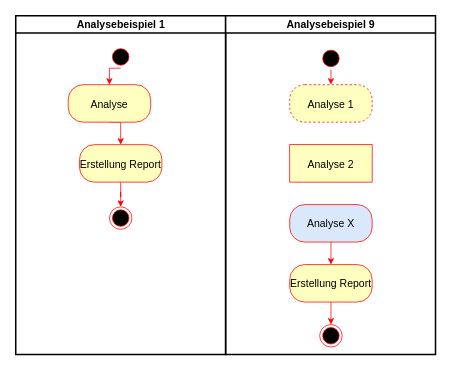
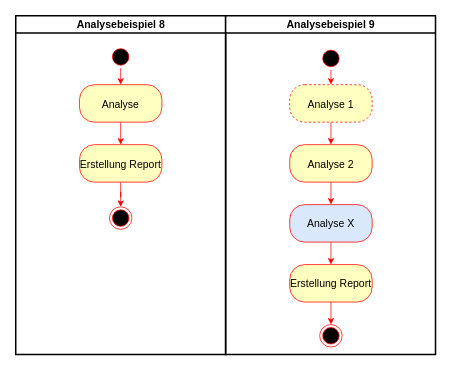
node "Analysebeispiel 1": label "Analysebeispiel 1" -> "Analysebeispiel 8"
node "Analyse": moved (110, 103) -> (121, 103)
edge "Analyse 1" -> "Analyse 2": added
node "Analyse 2": shape rectangle -> rounded rectangle
edge "Analyse 2" -> "Analyse X": added
